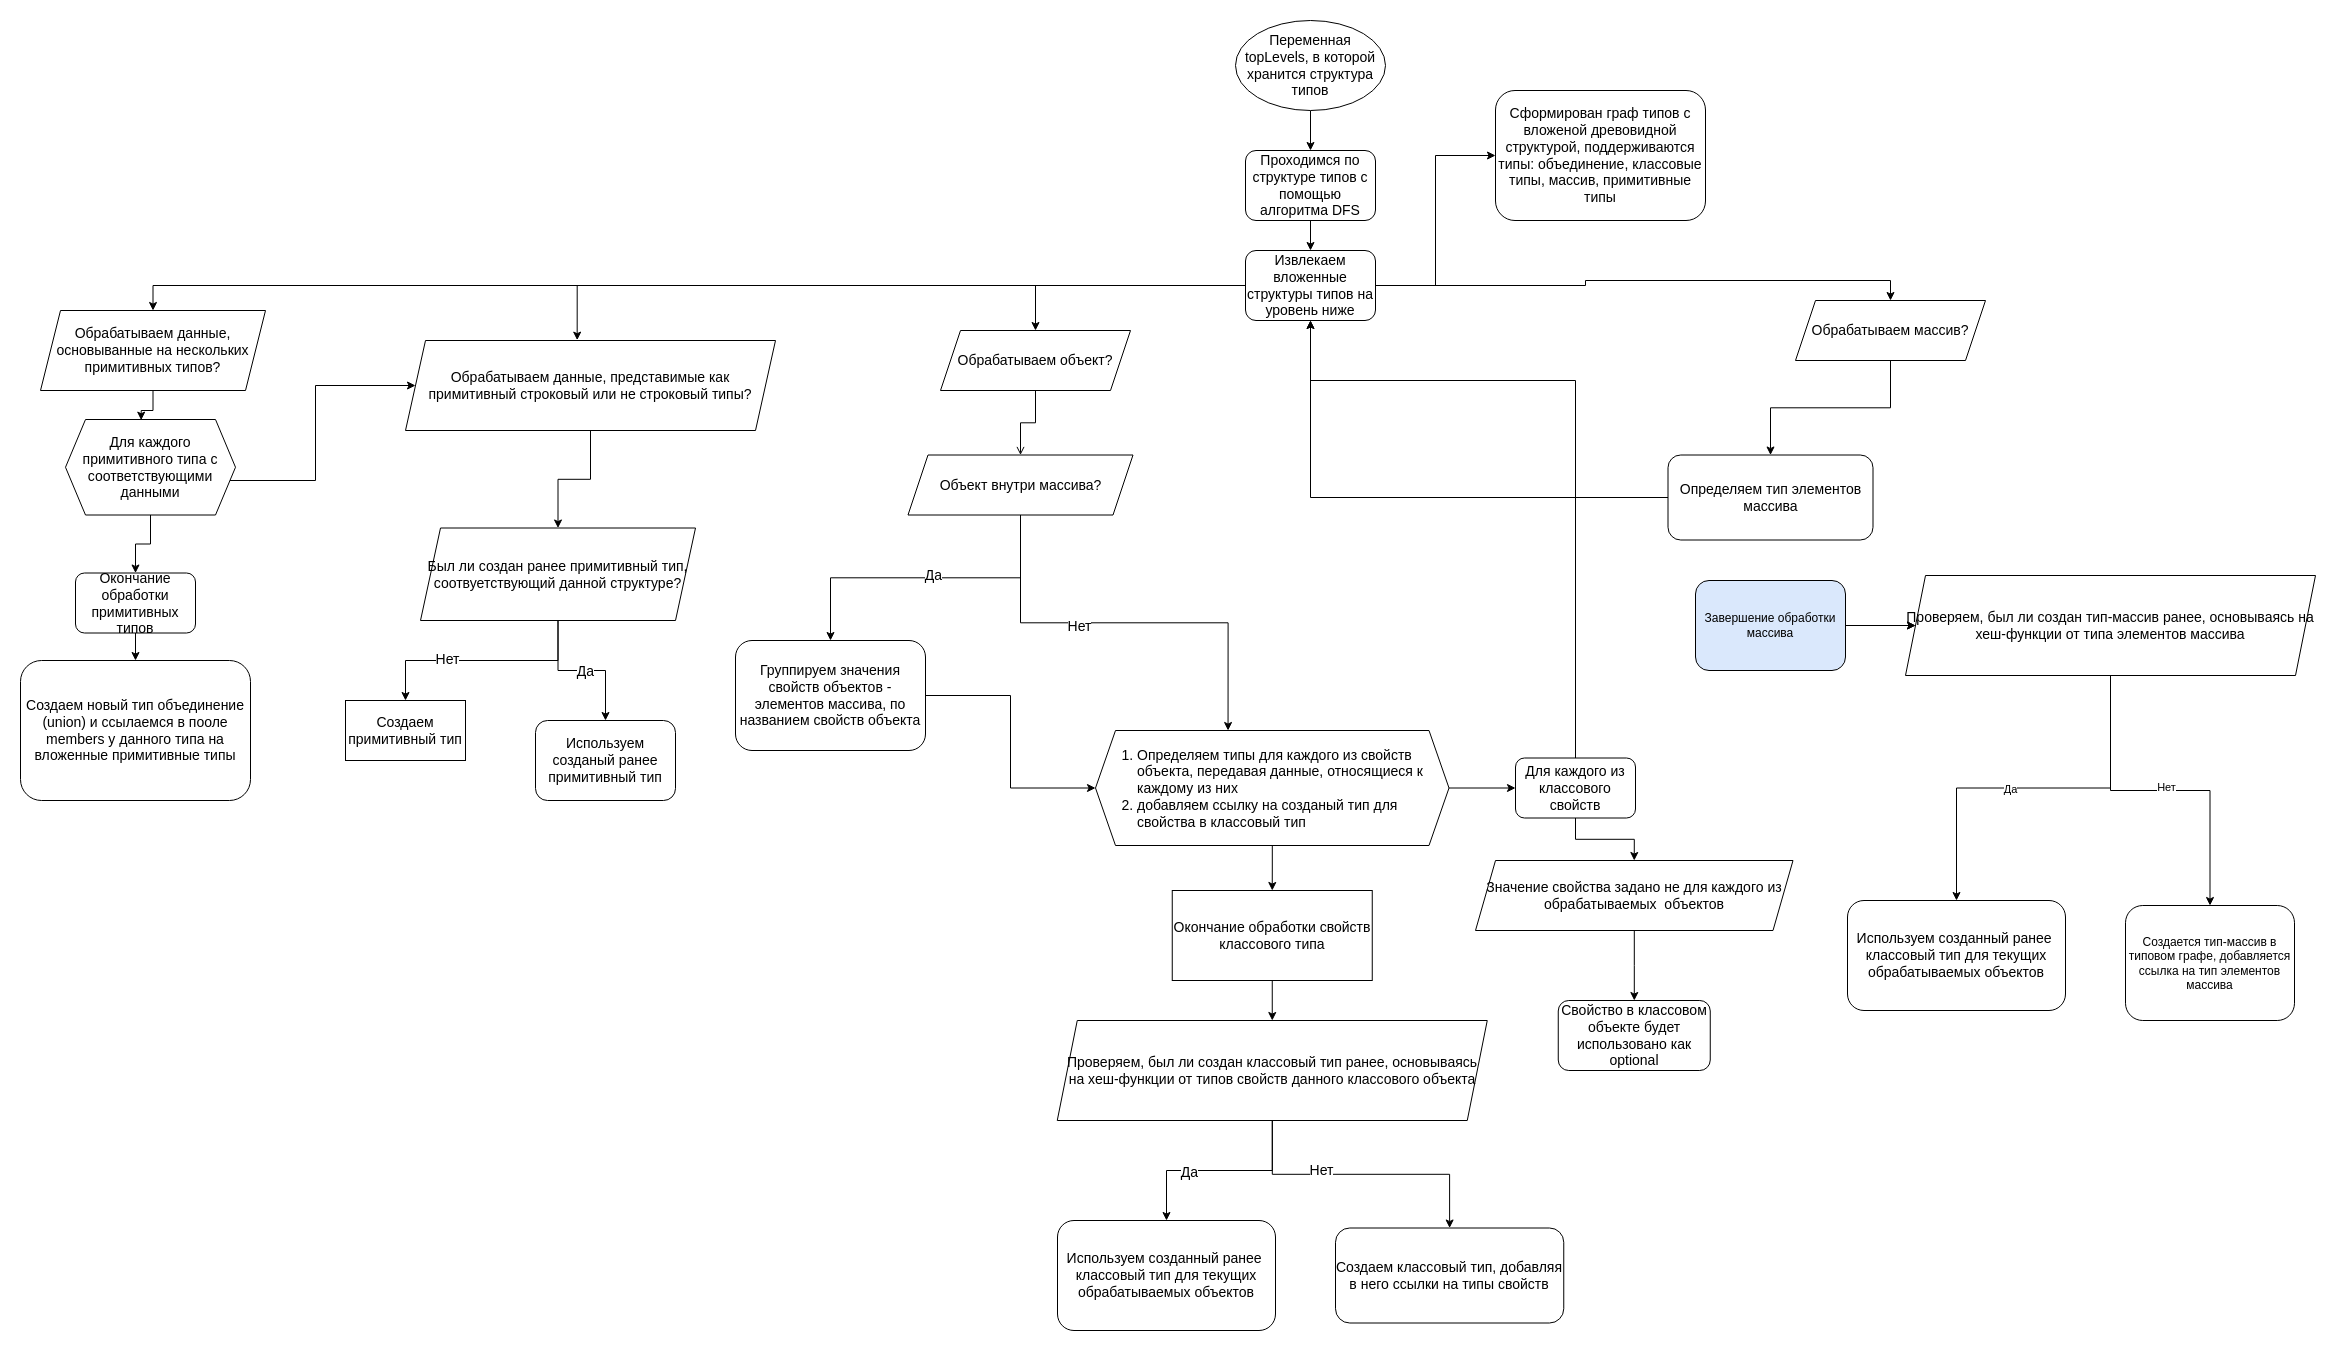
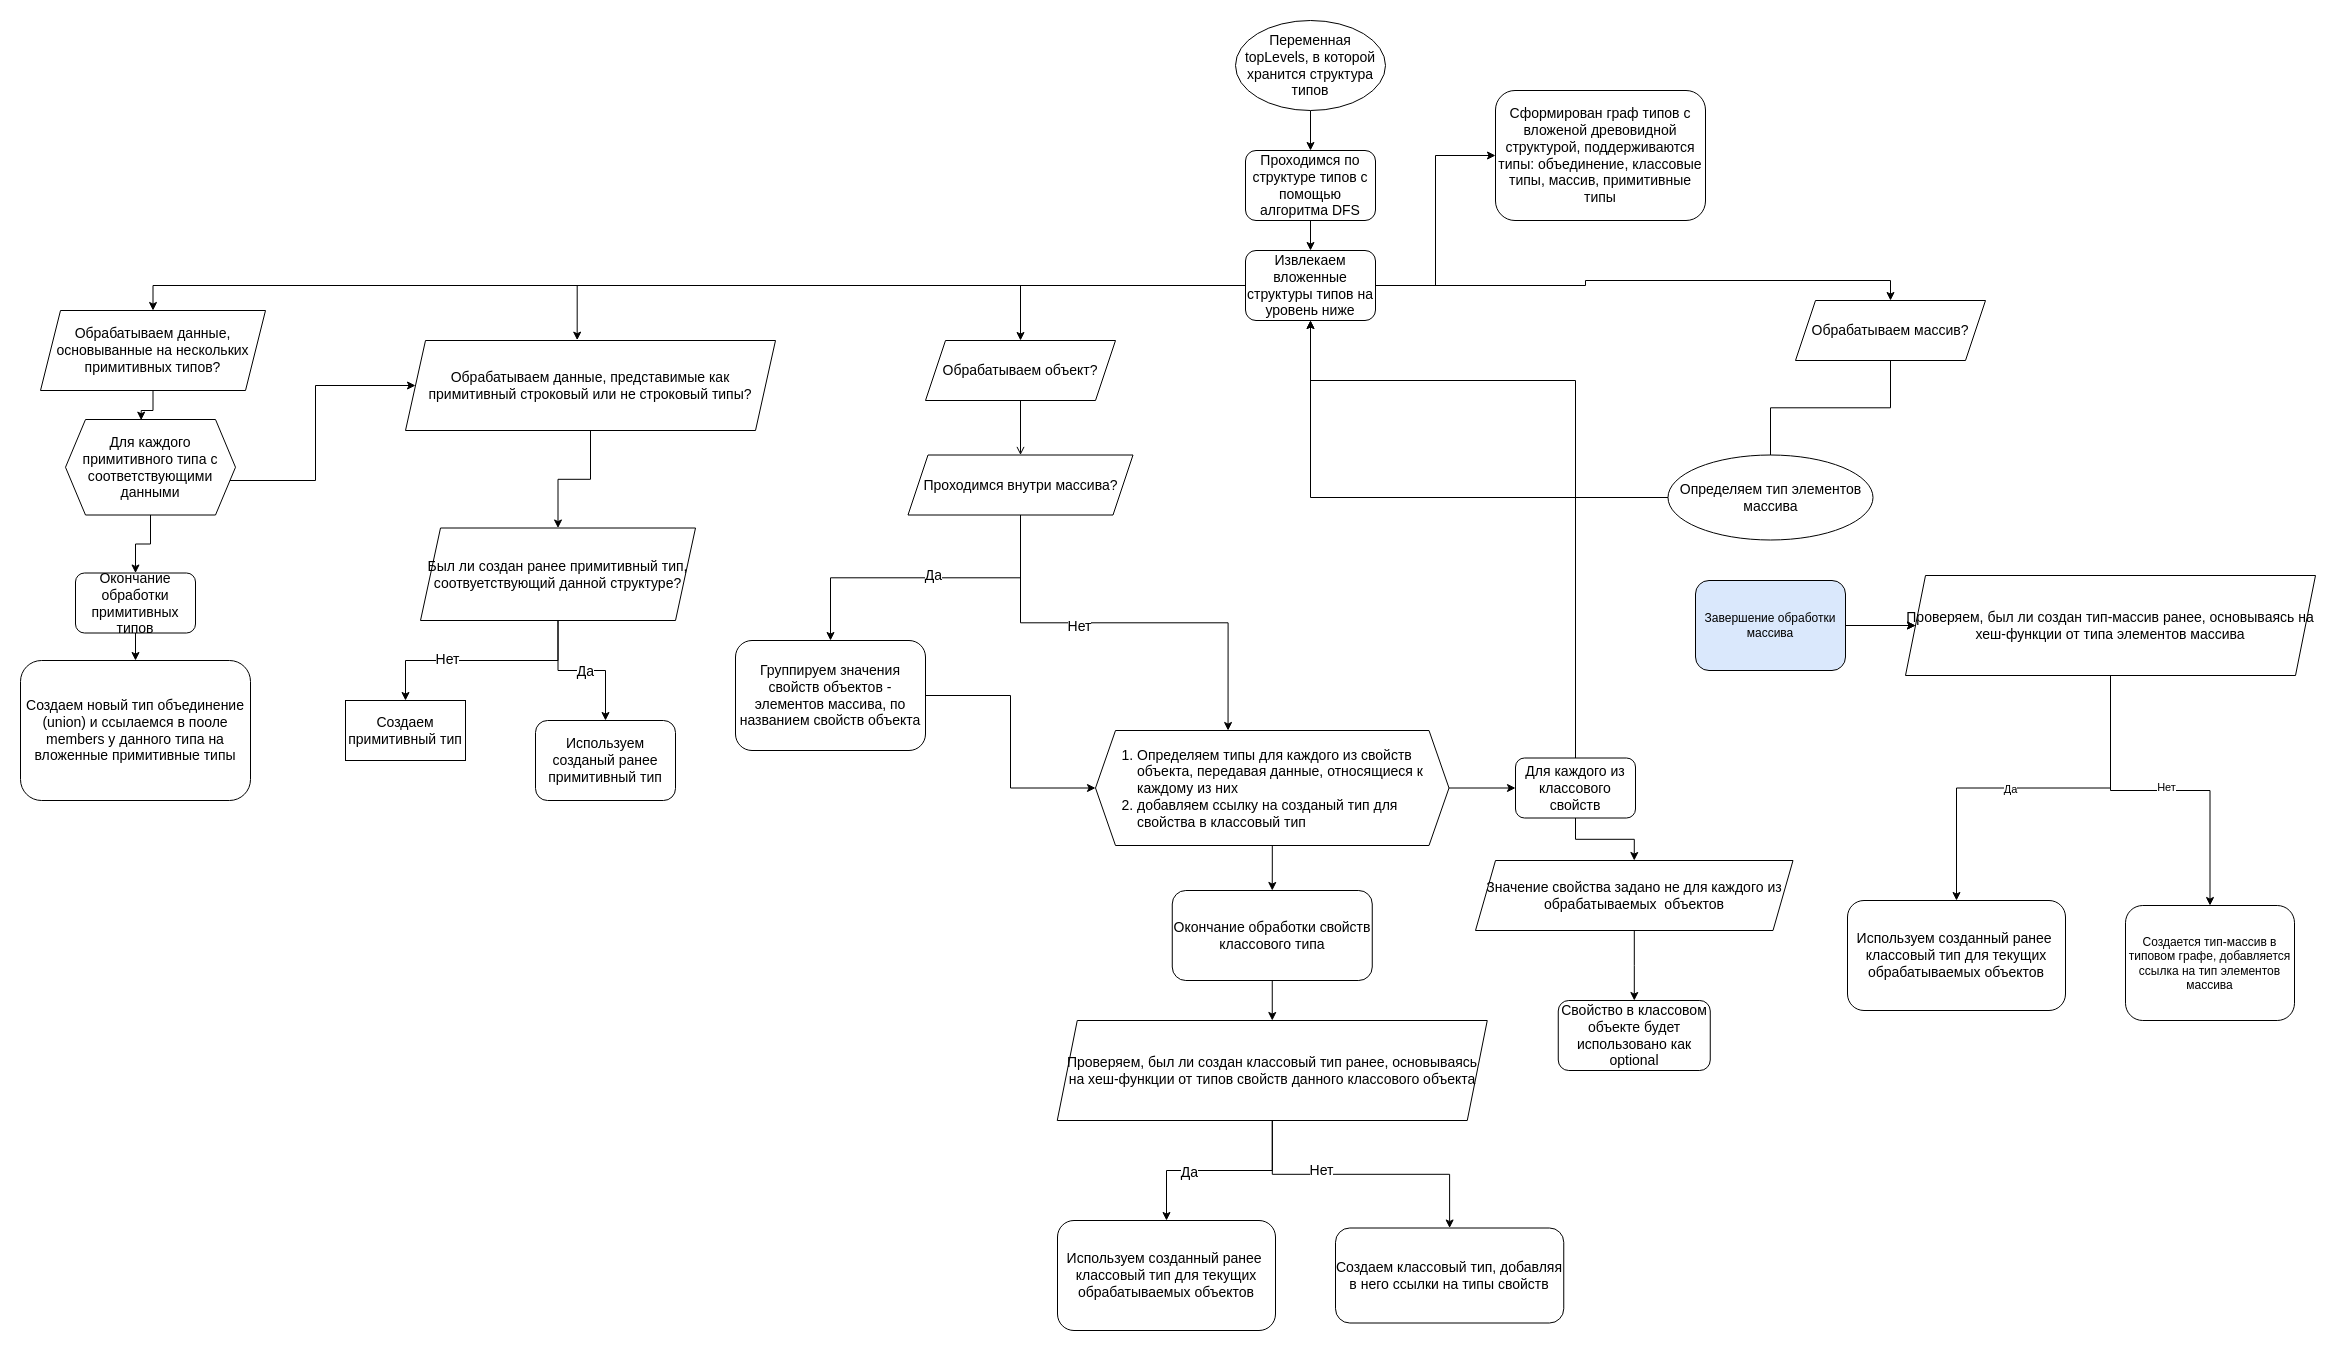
node "Обрабатываем объект?": moved (1036, 361) -> (1021, 371)
edge "Обрабатываем массив?" -> "Определяем тип элементов массива": arrowhead classic -> none
node "Объект внутри массива?": label "Объект внутри массива?" -> "Проходимся внутри массива?"
node "Определяем тип элементов массива": shape rounded rectangle -> ellipse
node "Окончание обработки свойств классового типа": shape rectangle -> rounded rectangle
